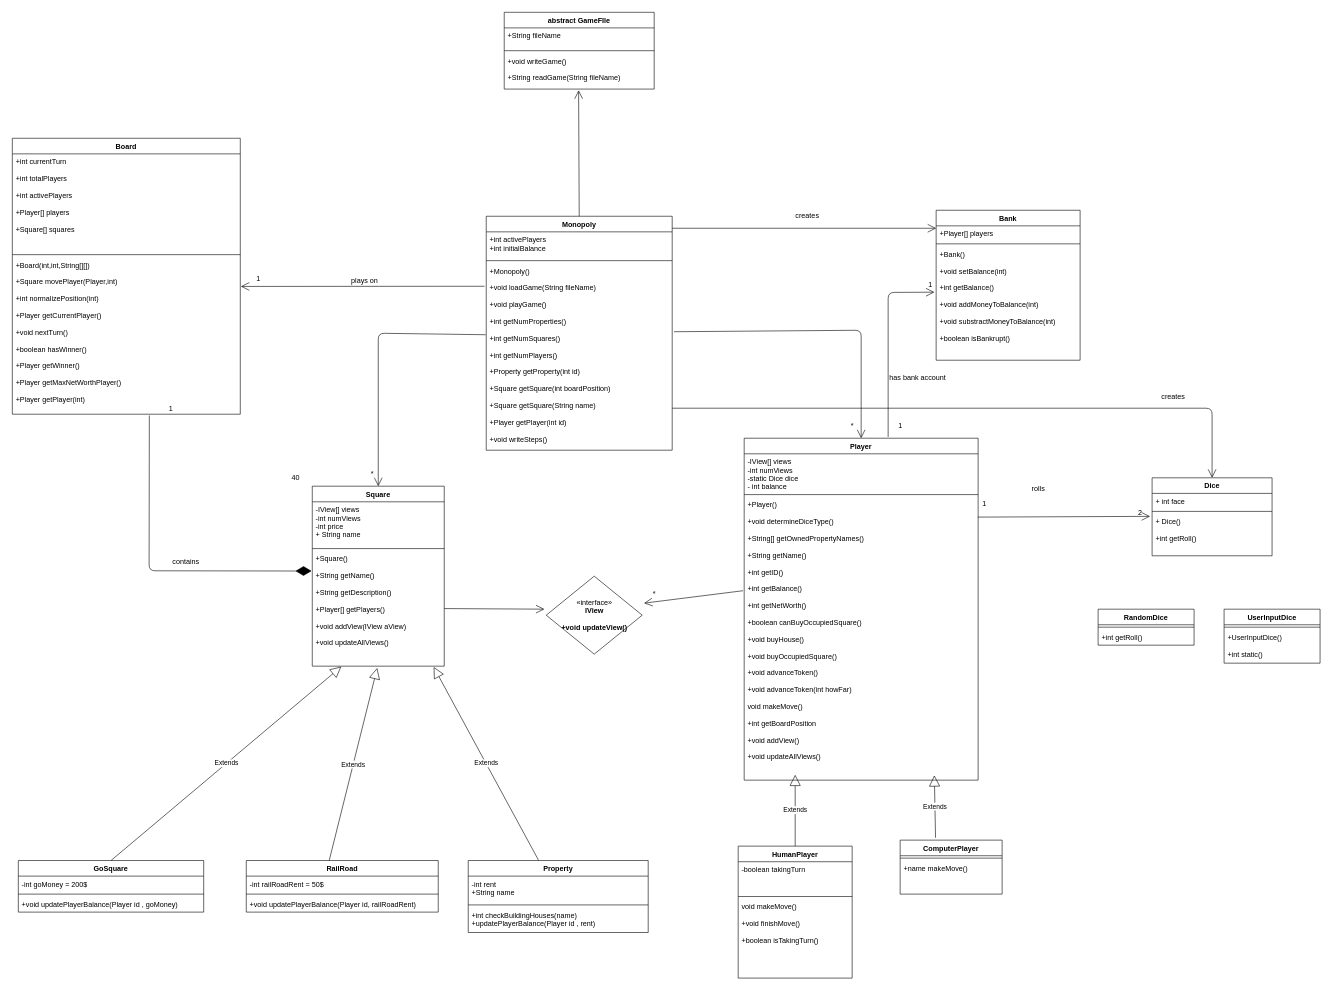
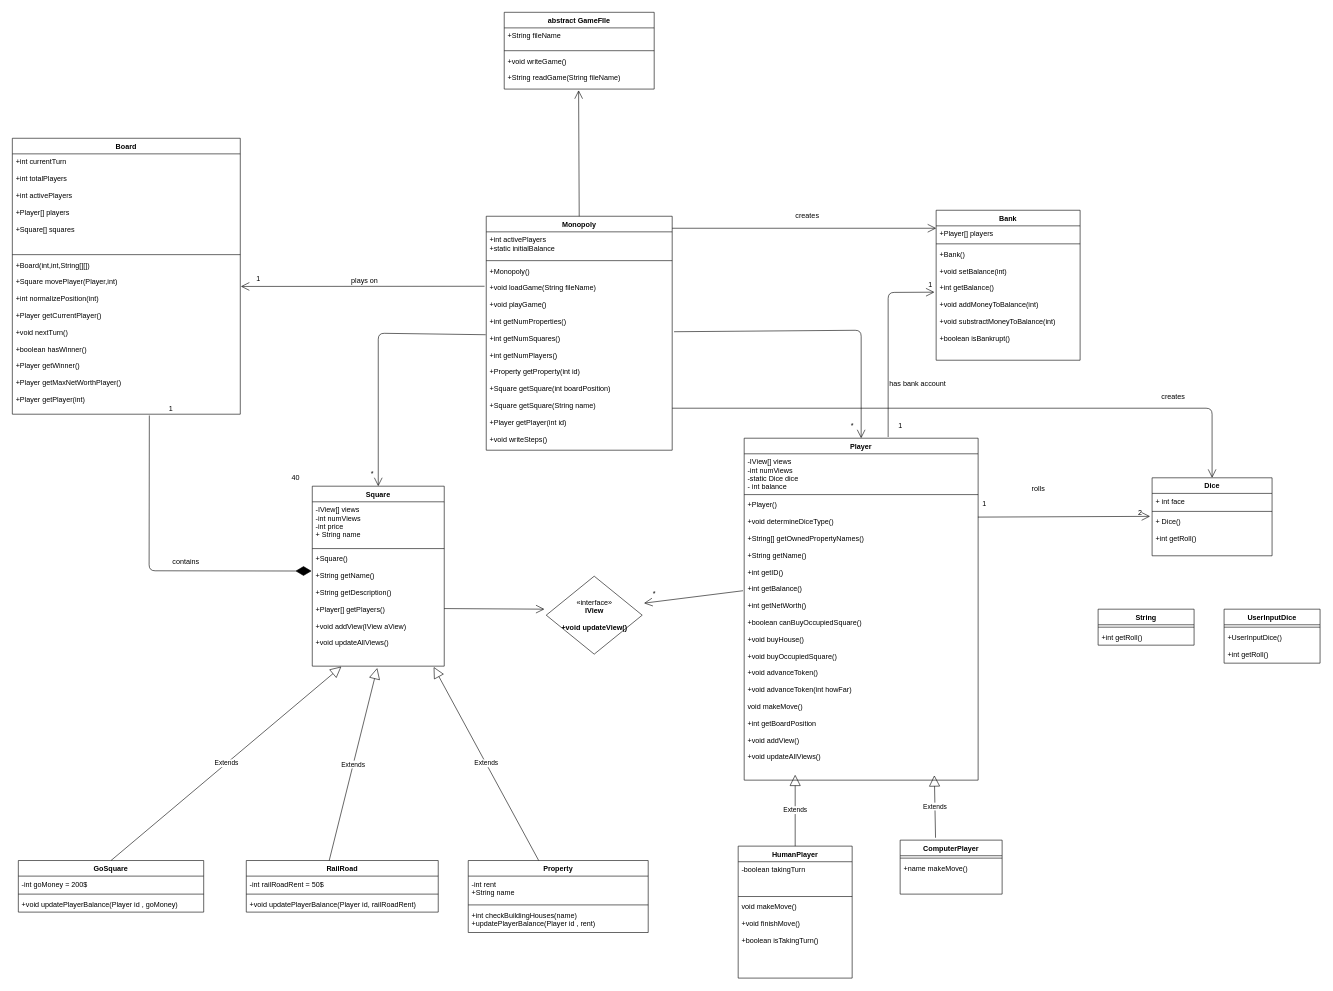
node "+int activePlayers +int initialBalance": label "+int activePlayers +int initialBalance" -> "+int activePlayers +static initialBalance"
node "has bank account": moved (918, 378) -> (918, 384)
node "RandomDice": label "RandomDice" -> "String"
node "+UserInputDice() +int static()": label "+UserInputDice() +int static()" -> "+UserInputDice() +int getRoll()"
